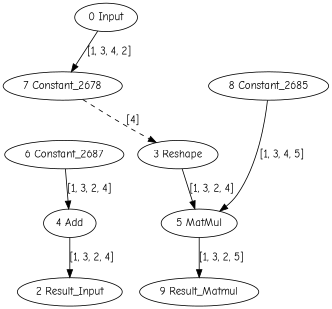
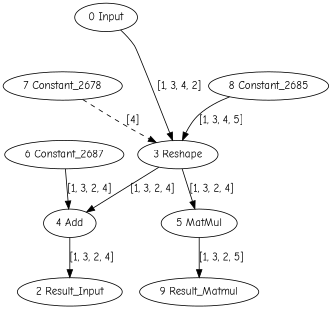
edge "0 Input" -> "7 Constant_2678": now "0 Input" -> "3 Reshape"
edge "8 Constant_2685" -> "5 MatMul": now "8 Constant_2685" -> "3 Reshape"
edge "3 Reshape" -> "4 Add": added, label "[1, 3, 2, 4]"
